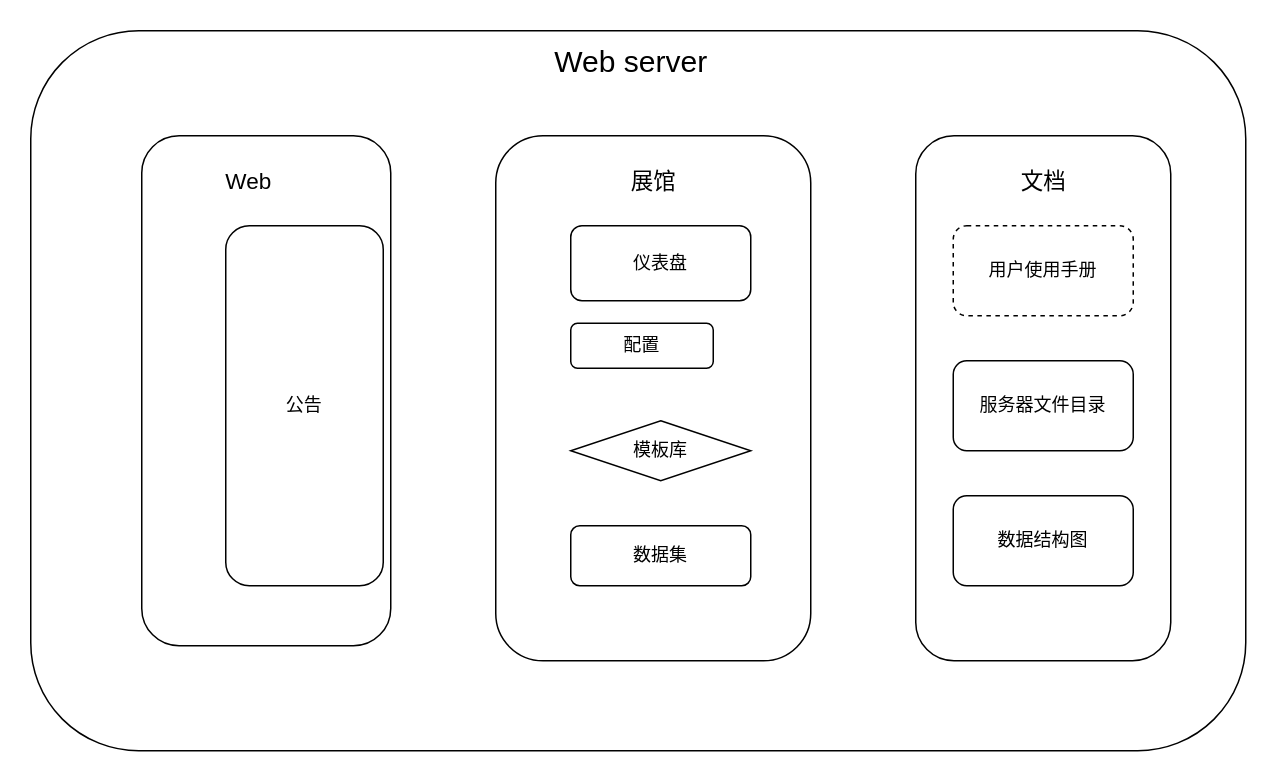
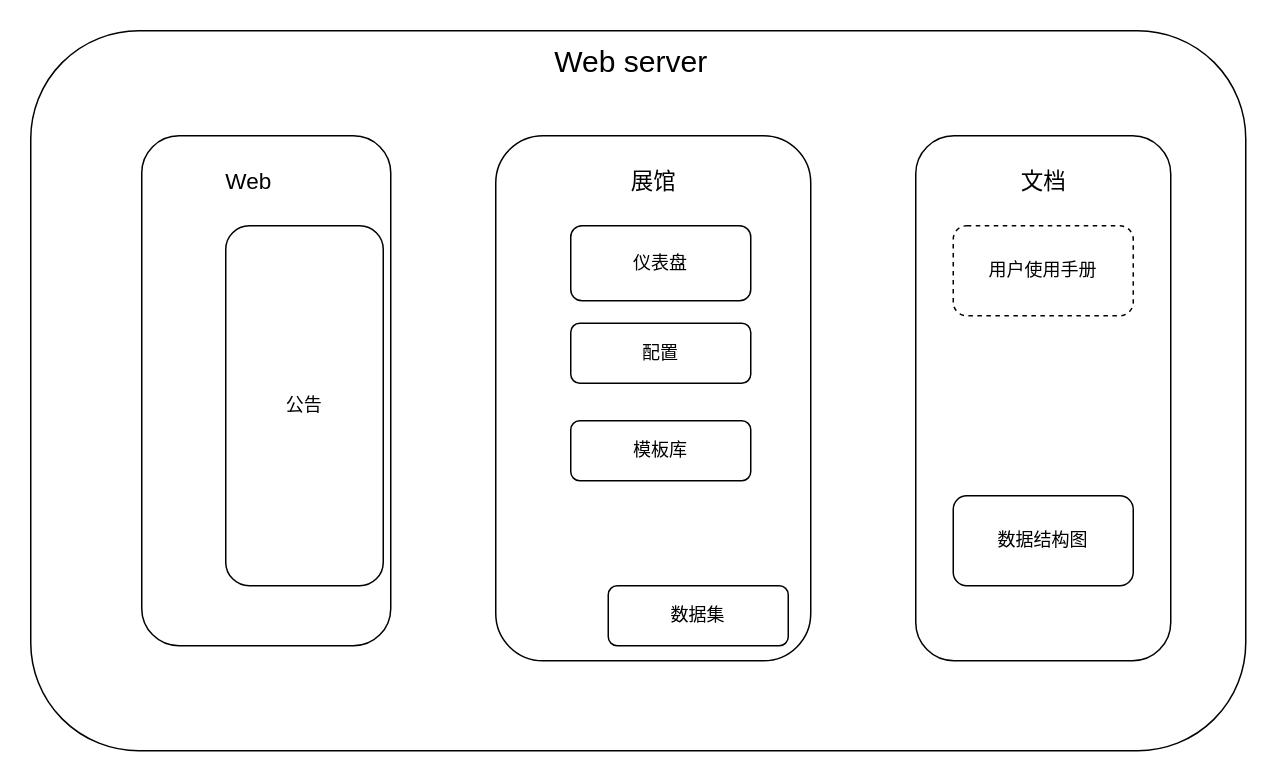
node "配置": size 143x45 -> 180x60
node "服务器文件目录": removed
node "模板库": shape diamond -> rounded rectangle
node "数据集": moved (661, 556) -> (698, 616)
